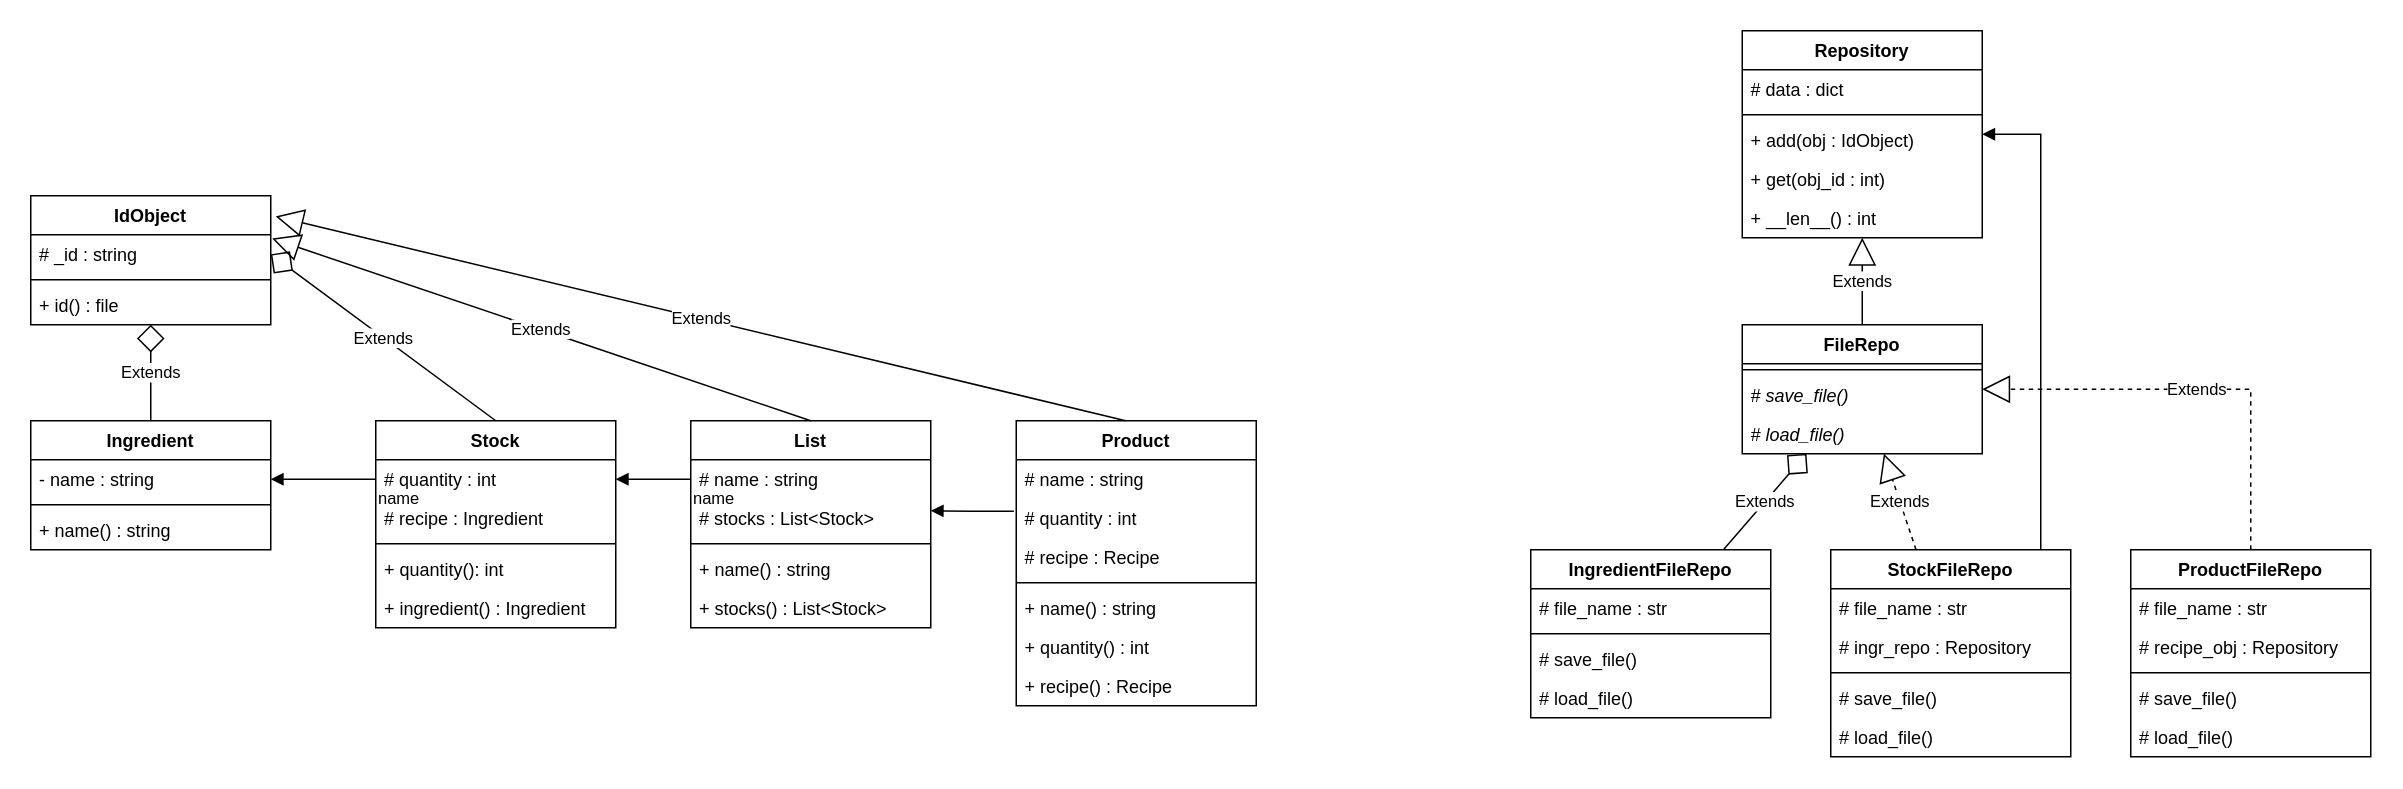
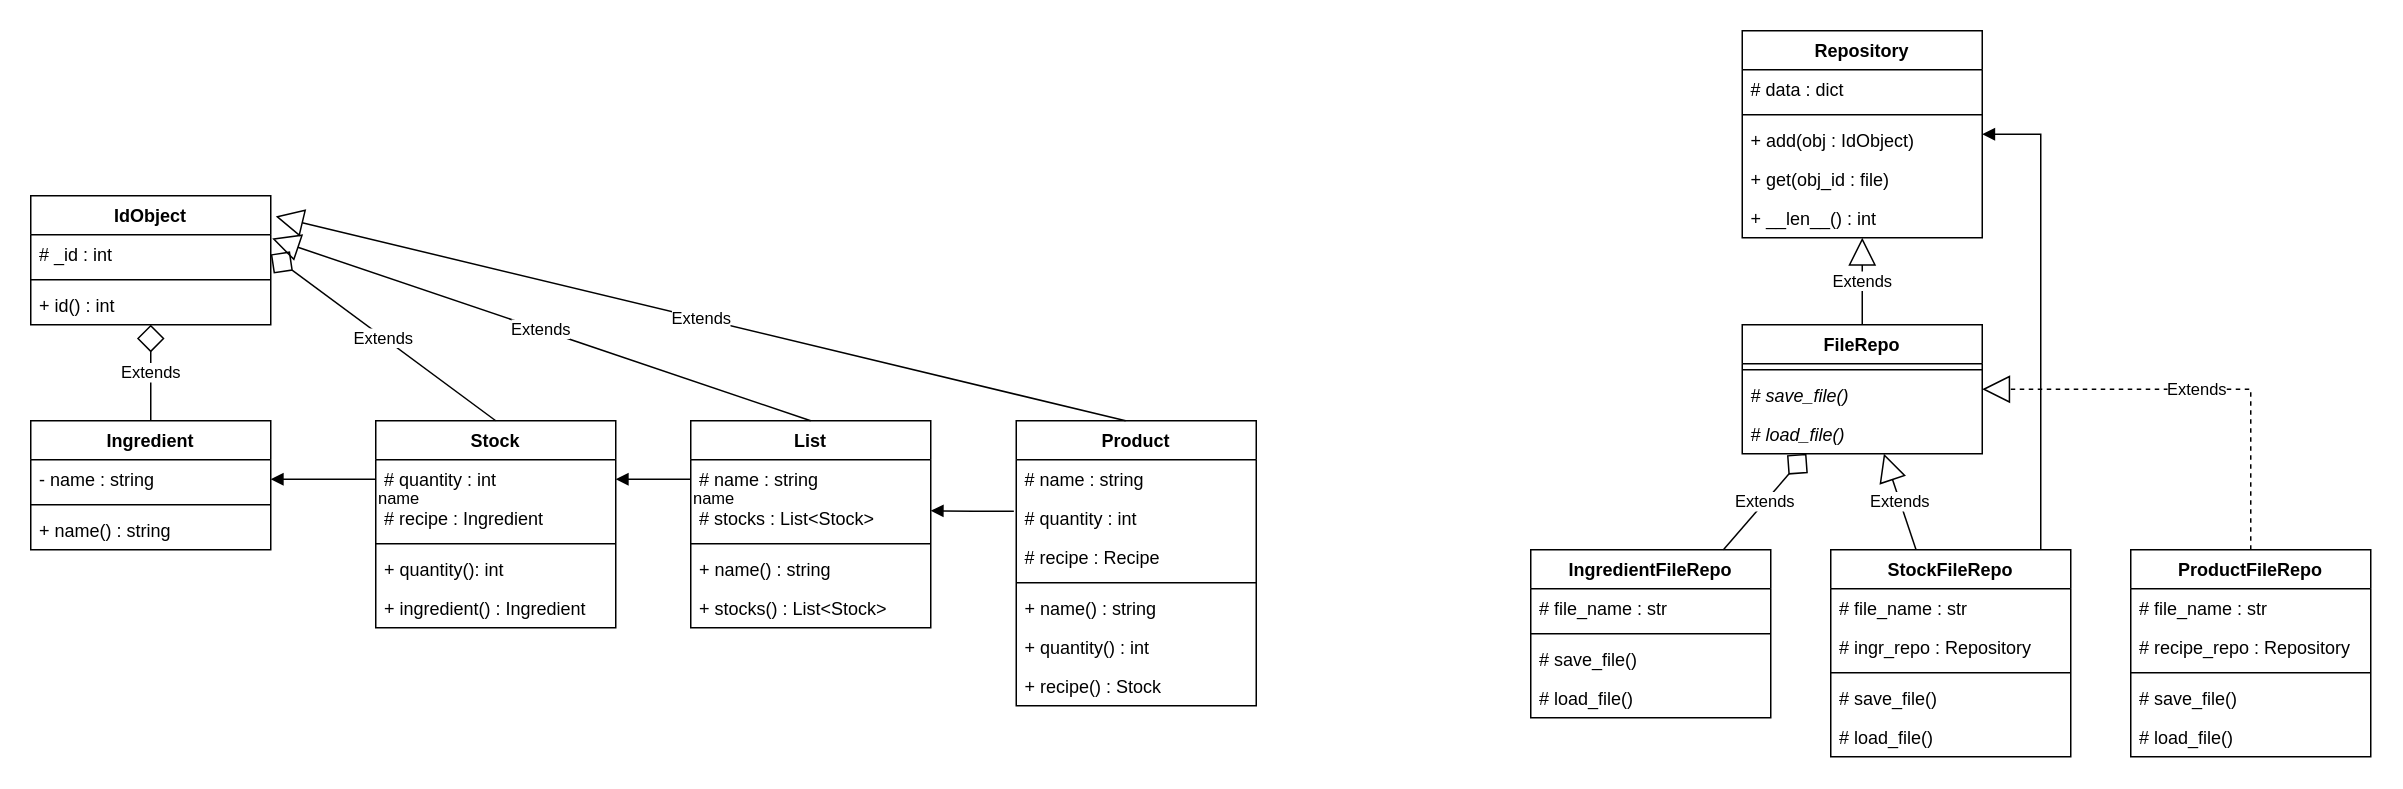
node "+ get(obj_id : int)": label "+ get(obj_id : int)" -> "+ get(obj_id : file)"
node "# _id : string": label "# _id : string" -> "# _id : int"
node "+ id() : file": label "+ id() : file" -> "+ id() : int"
edge "StockFileRepo" -> "FileRepo": style dashed -> solid
node "# recipe_obj : Repository": label "# recipe_obj : Repository" -> "# recipe_repo : Repository"
node "+ recipe() : Recipe": label "+ recipe() : Recipe" -> "+ recipe() : Stock"
